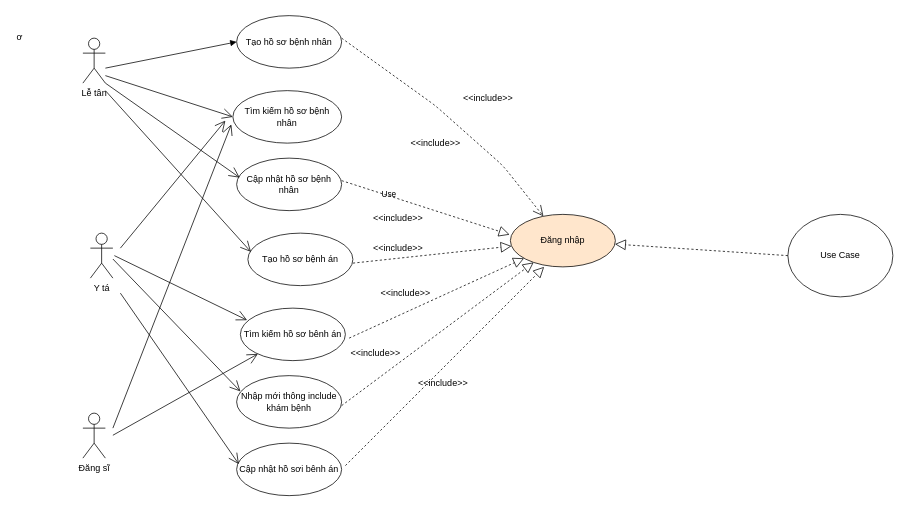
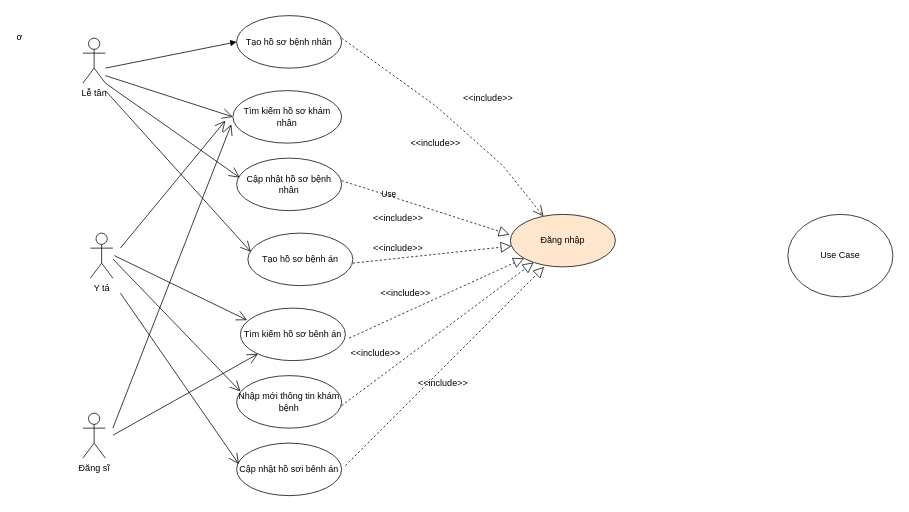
node "Tìm kiếm hồ sơ bệnh nhân": label "Tìm kiếm hồ sơ bệnh nhân" -> "Tìm kiếm hồ sơ khám nhân"
edge "Use Case" -> "Đăng nhập": removed
node "Nhập mới thông include khám bệnh": label "Nhập mới thông include khám bệnh" -> "Nhập mới thông tin khám bệnh"
